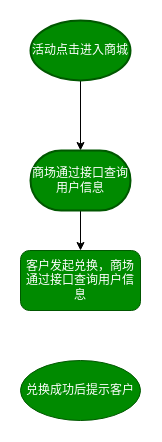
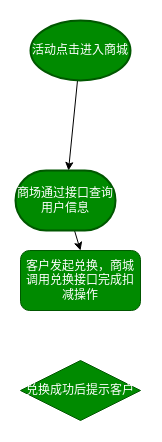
node "商场通过接口查询用户信息": moved (81, 181) -> (66, 201)
node "客户发起兑换，商场通过接口查询用户信息": label "客户发起兑换，商场通过接口查询用户信息" -> "客户发起兑换，商城调用兑换接口完成扣减操作"
node "兑换成功后提示客户": shape ellipse -> diamond
